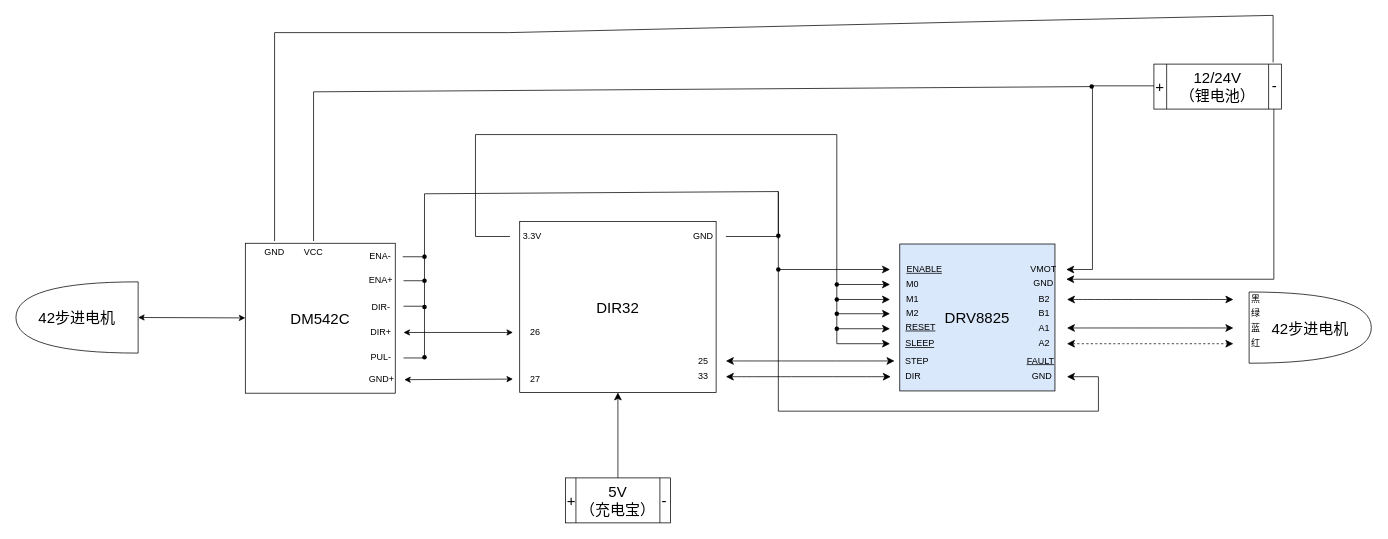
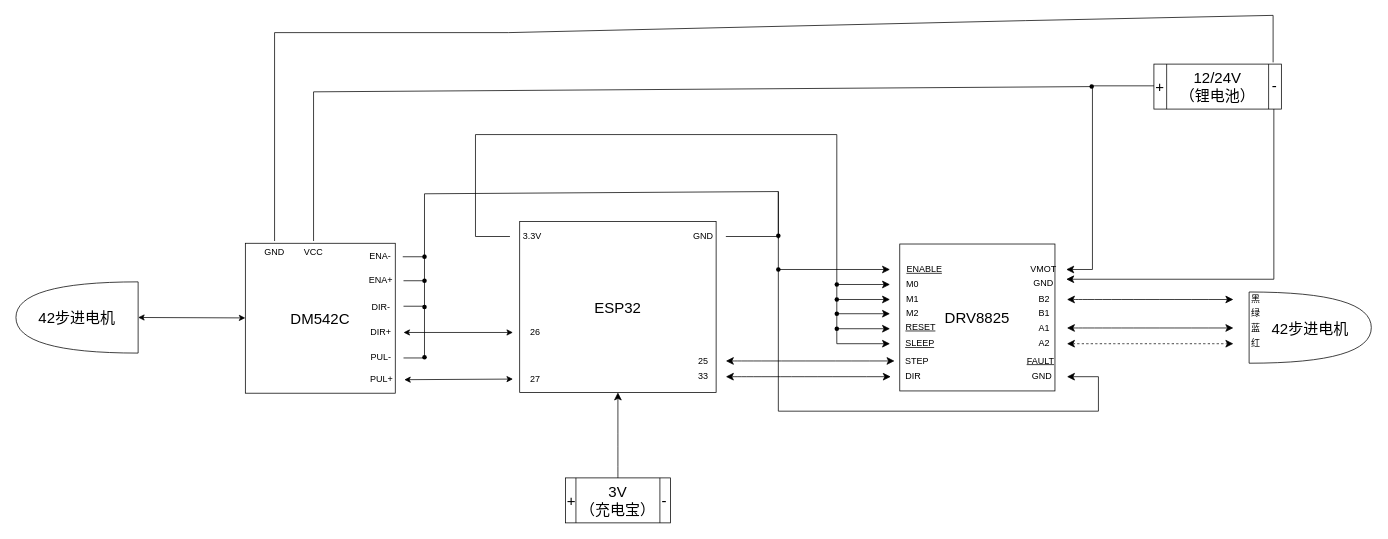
node "DIR32": label "DIR32" -> "ESP32"
node "DRV8825": fillcolor #dae8fc -> #ffffff
node "GND+": label "GND+" -> "PUL+"
node "5V （充电宝）": label "5V （充电宝）" -> "3V （充电宝）"
